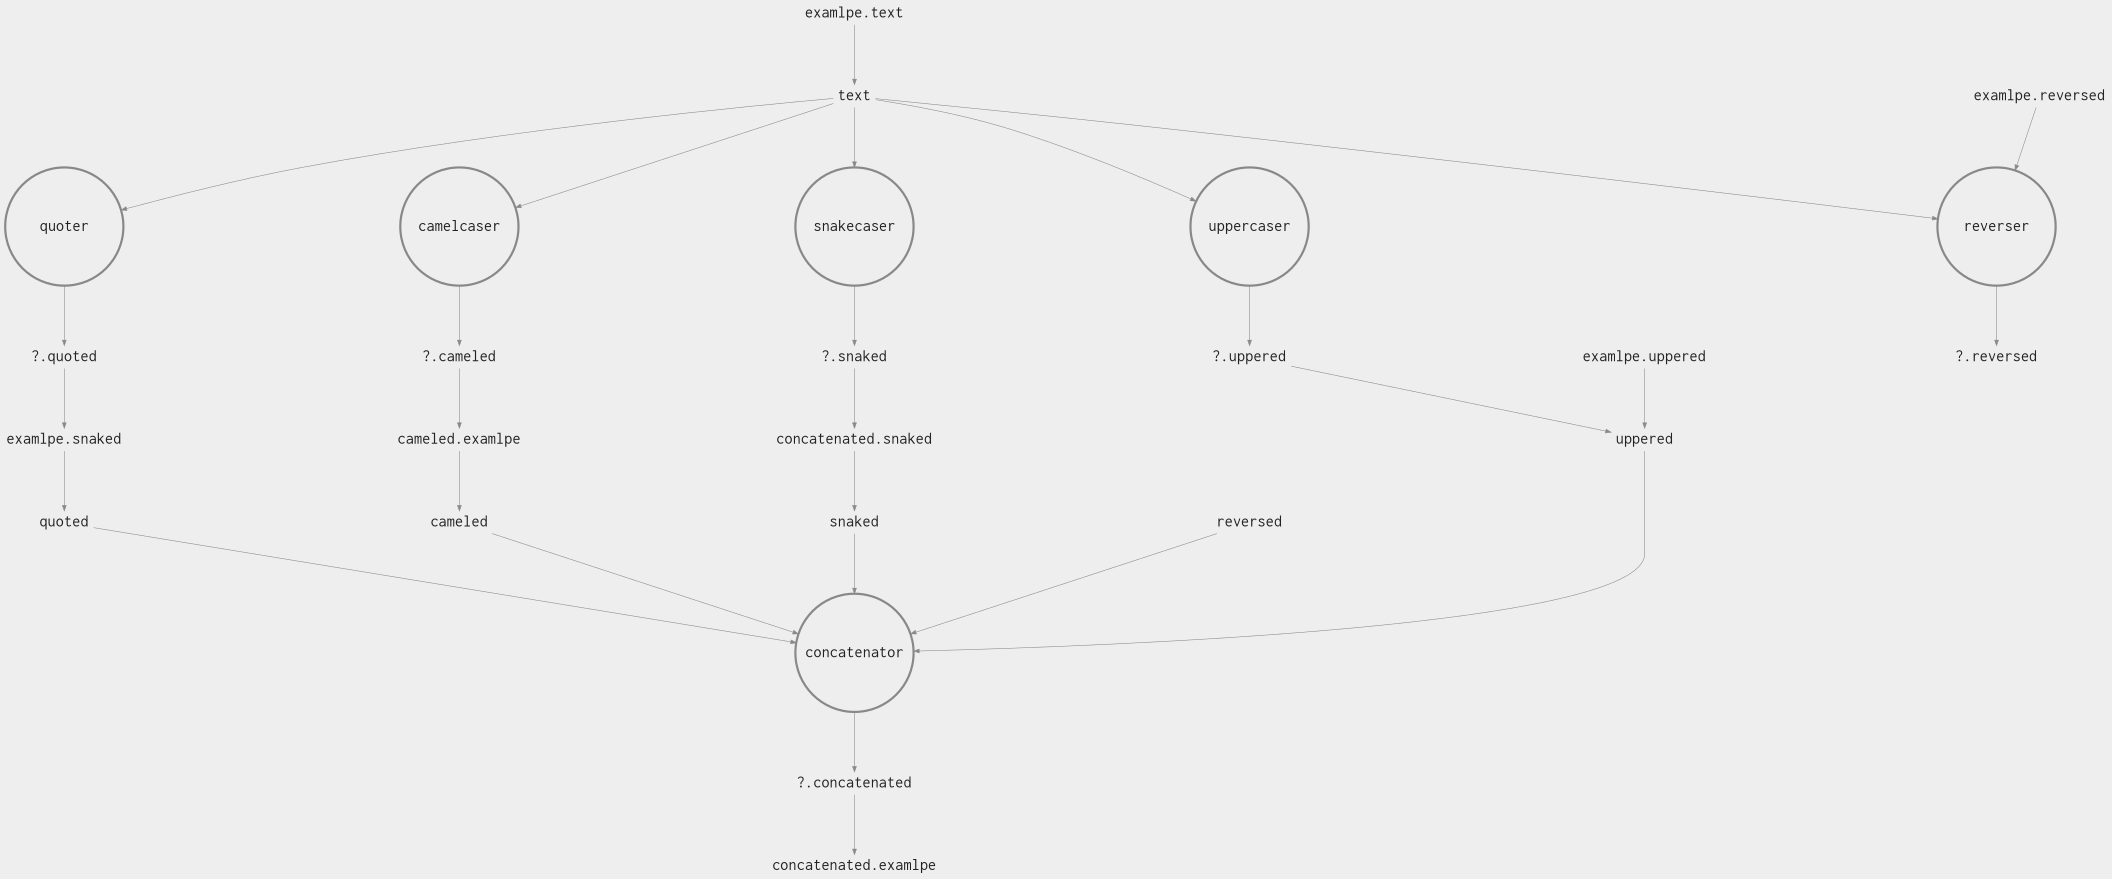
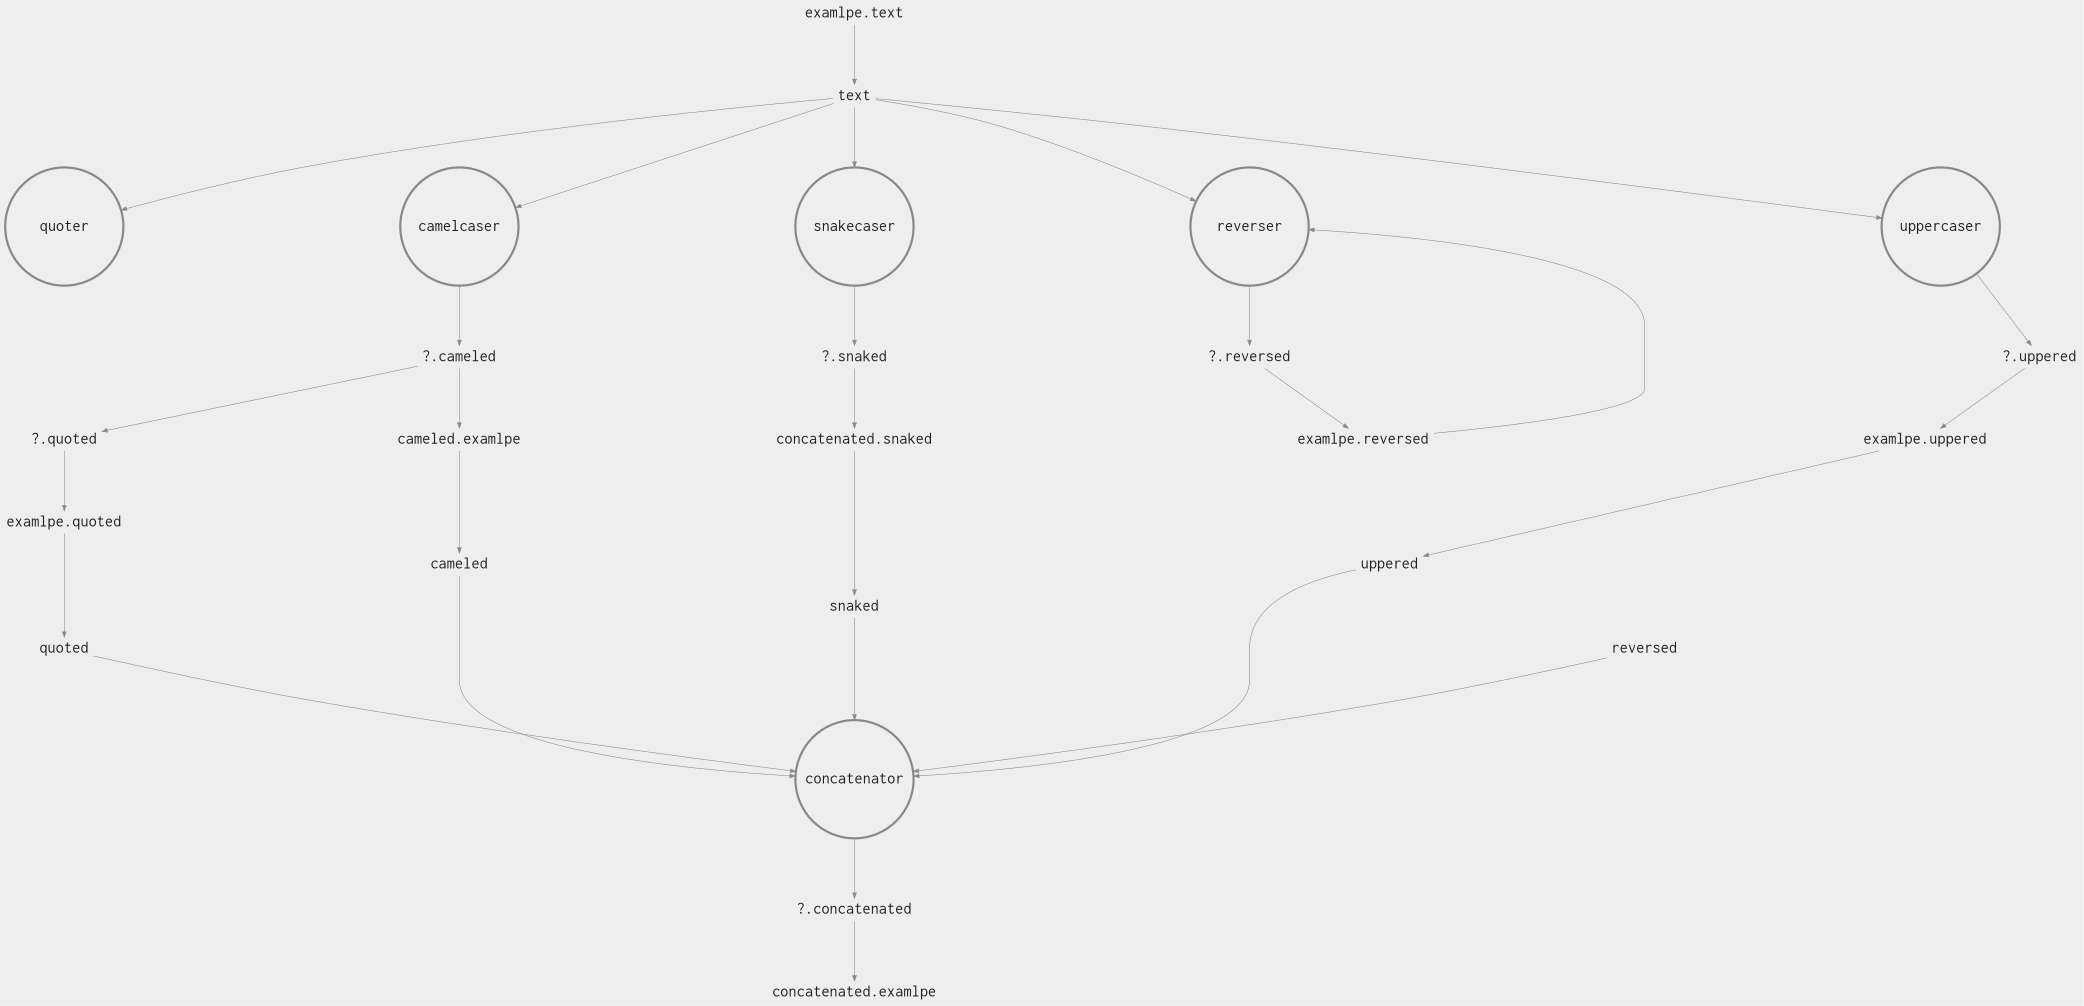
edge "quoter" -> "?.quoted": now "?.cameled" -> "?.quoted"
edge "?.reversed" -> "examlpe.reversed": added
edge "?.uppered" -> "uppered": now "?.uppered" -> "examlpe.uppered"
node "examlpe.snaked": label "examlpe.snaked" -> "examlpe.quoted"
